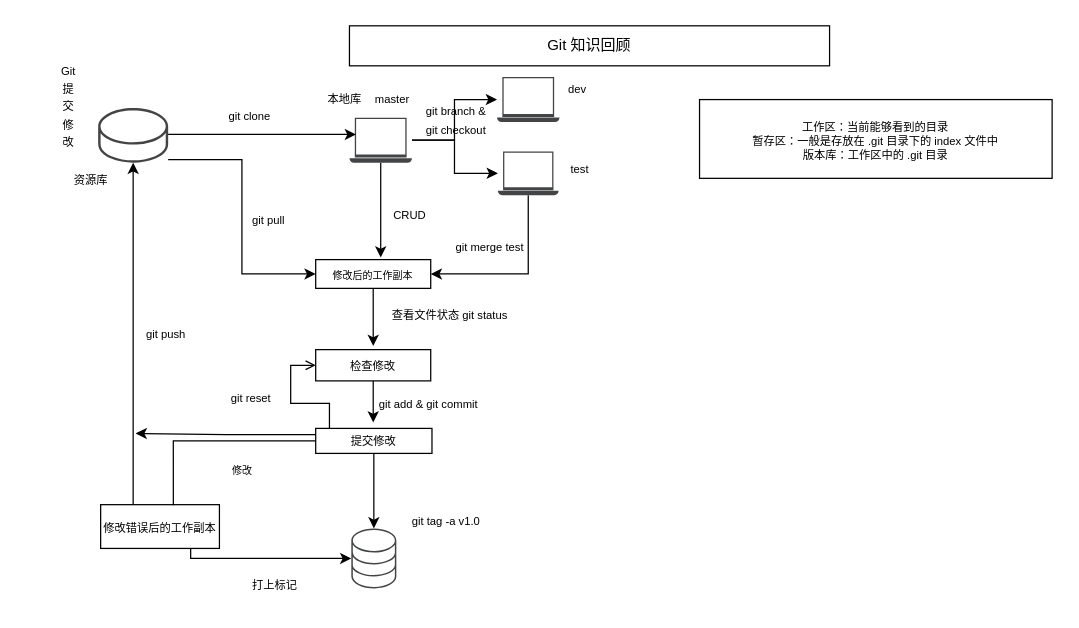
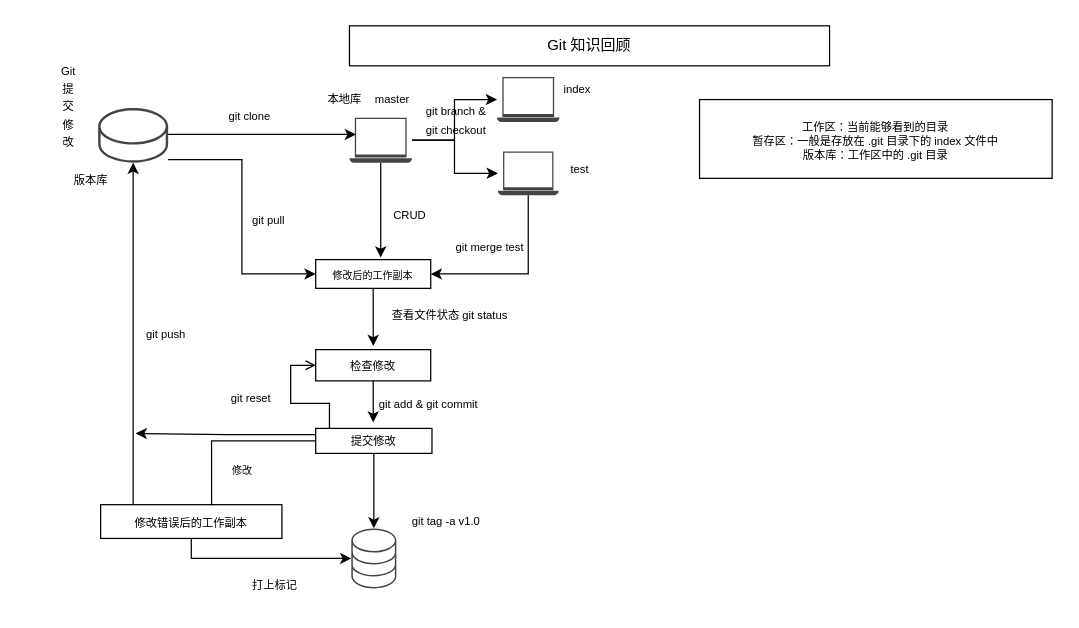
node "dev": label "dev" -> "index"
node "资源库": label "资源库" -> "版本库"
node "修改错误后的工作副本": size 119x44 -> 181x34
